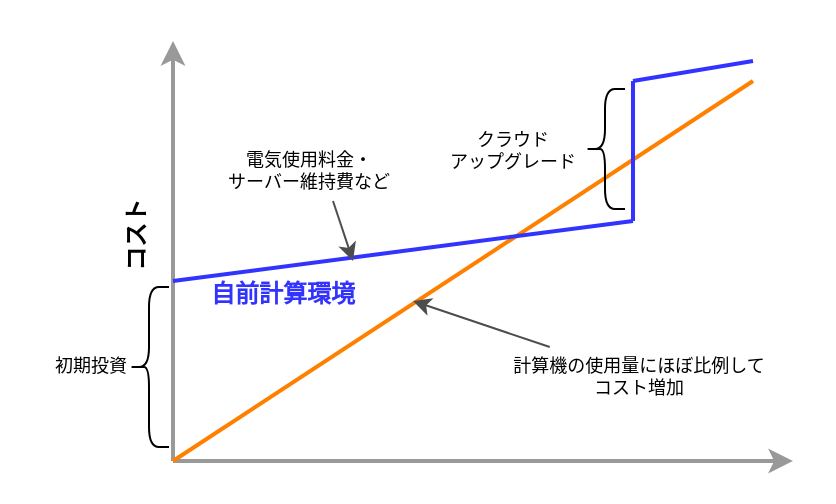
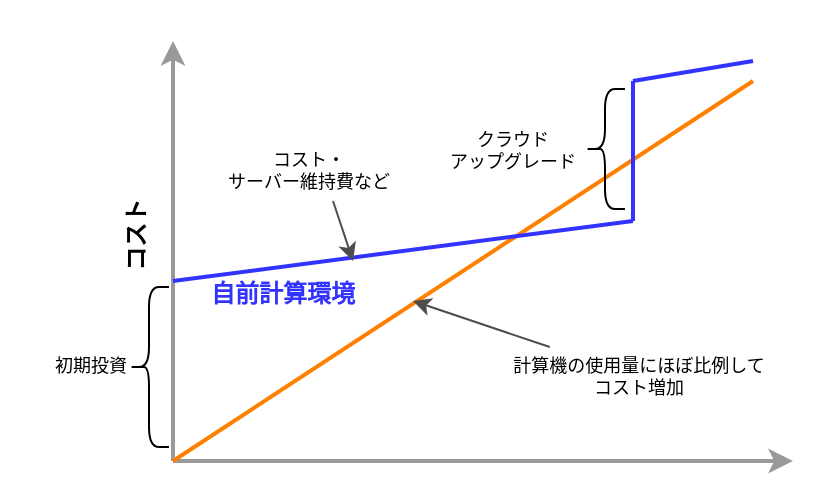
node "電気使用料金・ サーバー維持費など": label "電気使用料金・ サーバー維持費など" -> "コスト・ サーバー維持費など"
